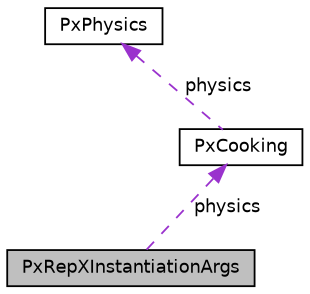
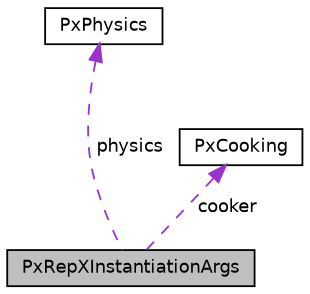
edge "PxCooking" -> "PxPhysics": now "PxRepXInstantiationArgs" -> "PxPhysics"
edge "PxRepXInstantiationArgs" -> "PxCooking": label " physics" -> " cooker"
